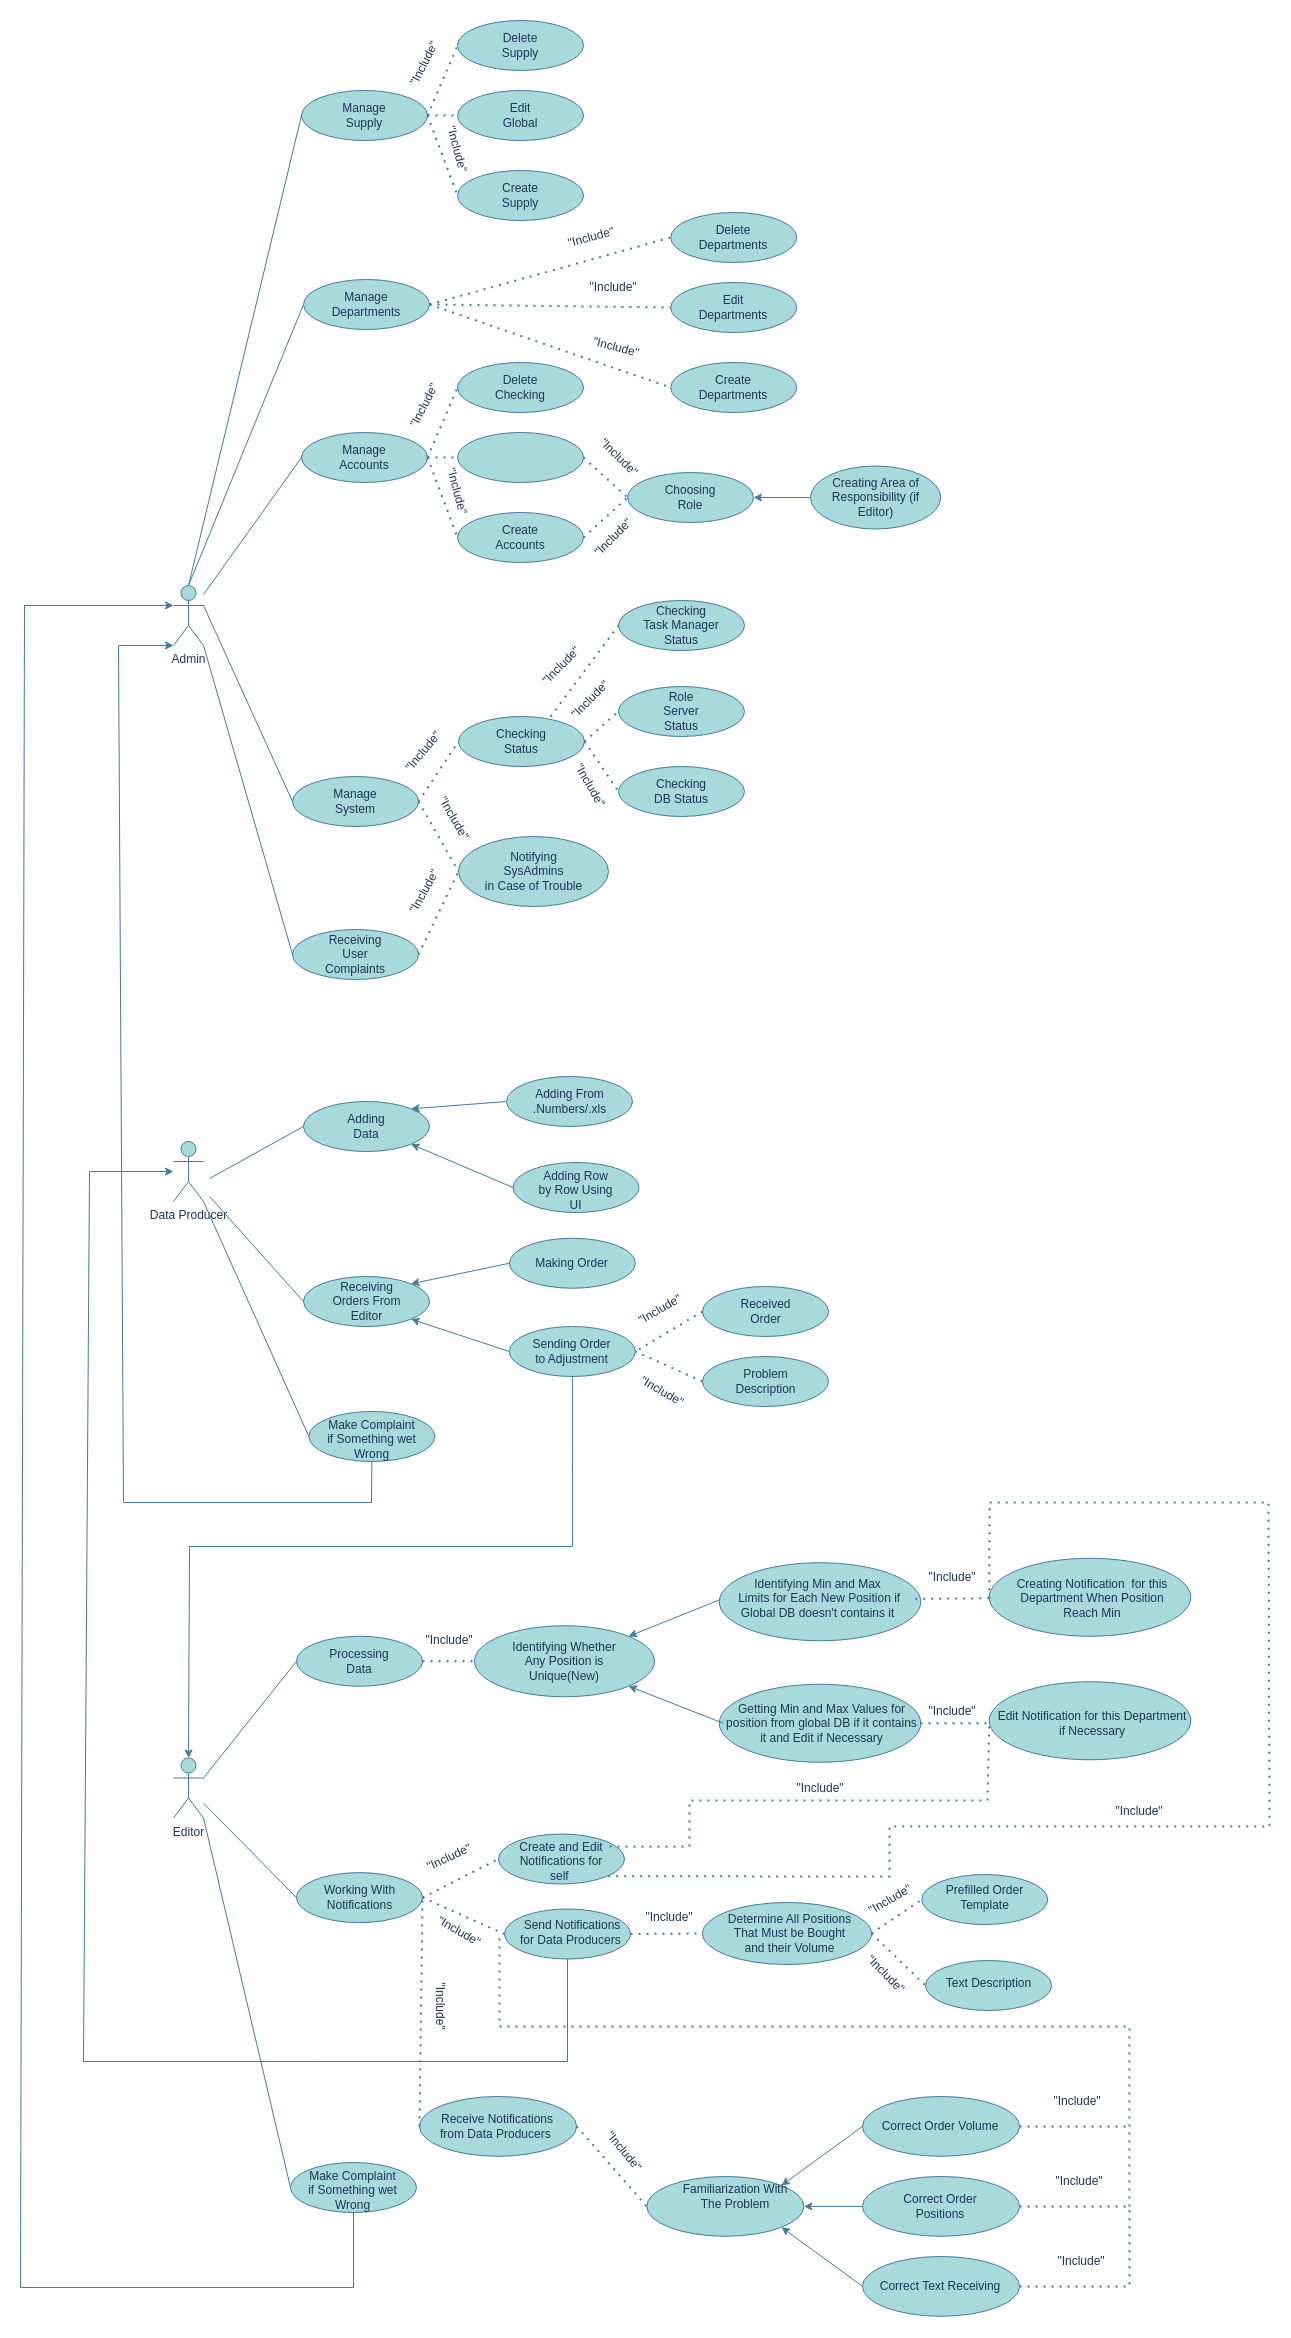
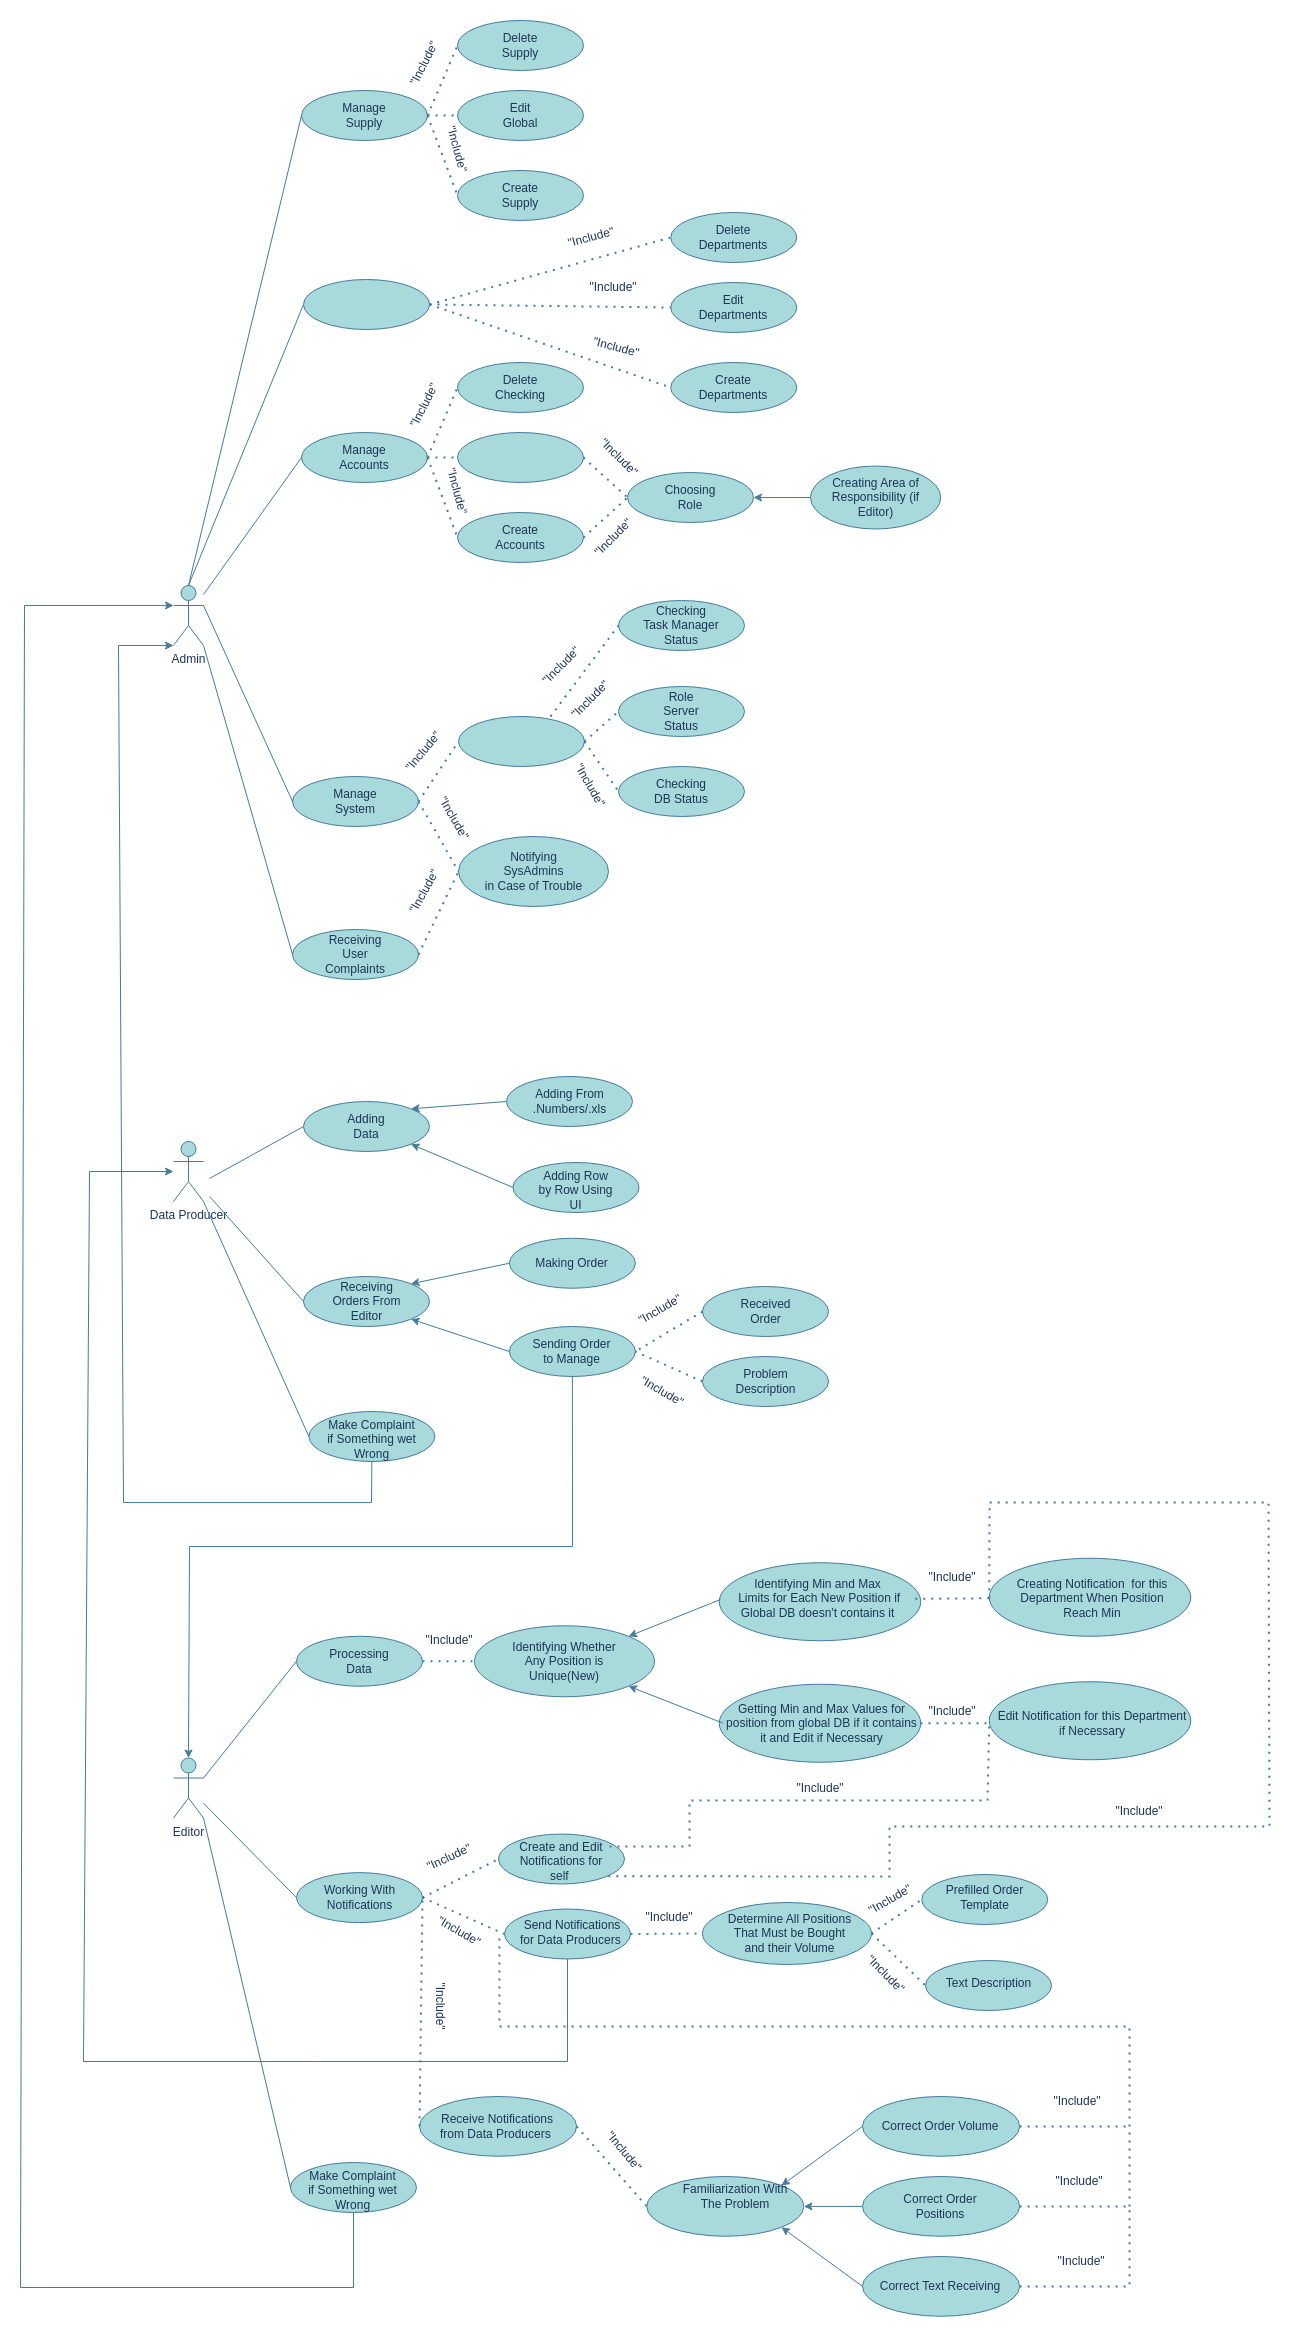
node "Manage Departments": removed
node "Checking Status": removed
node "Sending Order to Adjustment": label "Sending Order to Adjustment" -> "Sending Order to Manage"
